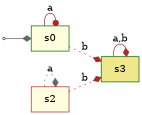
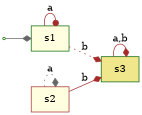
node "s0": label "s0" -> "s1"
edge "s2" -> "s3": style dotted -> solid
